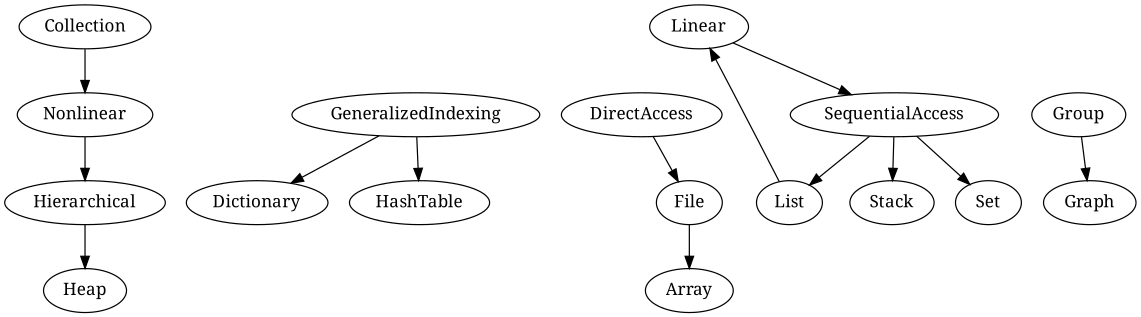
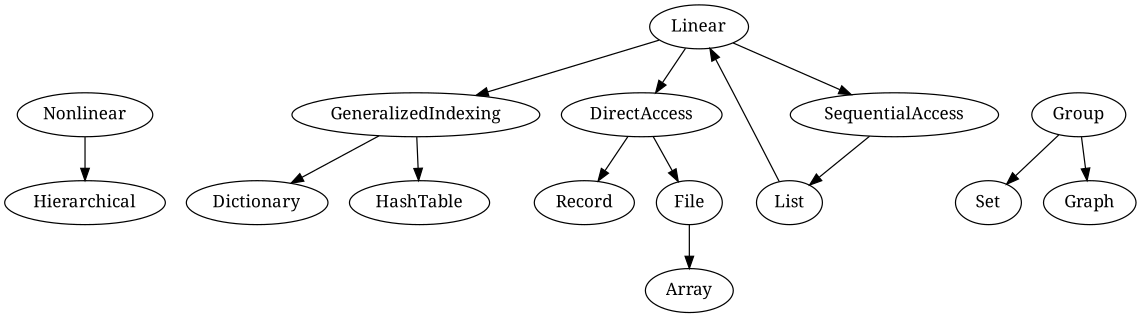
node "Collection": removed
edge "Linear" -> "DirectAccess": added
edge "Linear" -> "GeneralizedIndexing": added
edge "SequentialAccess" -> "Set": now "Group" -> "Set"
node "Record": added
node "Stack": removed
node "Heap": removed
